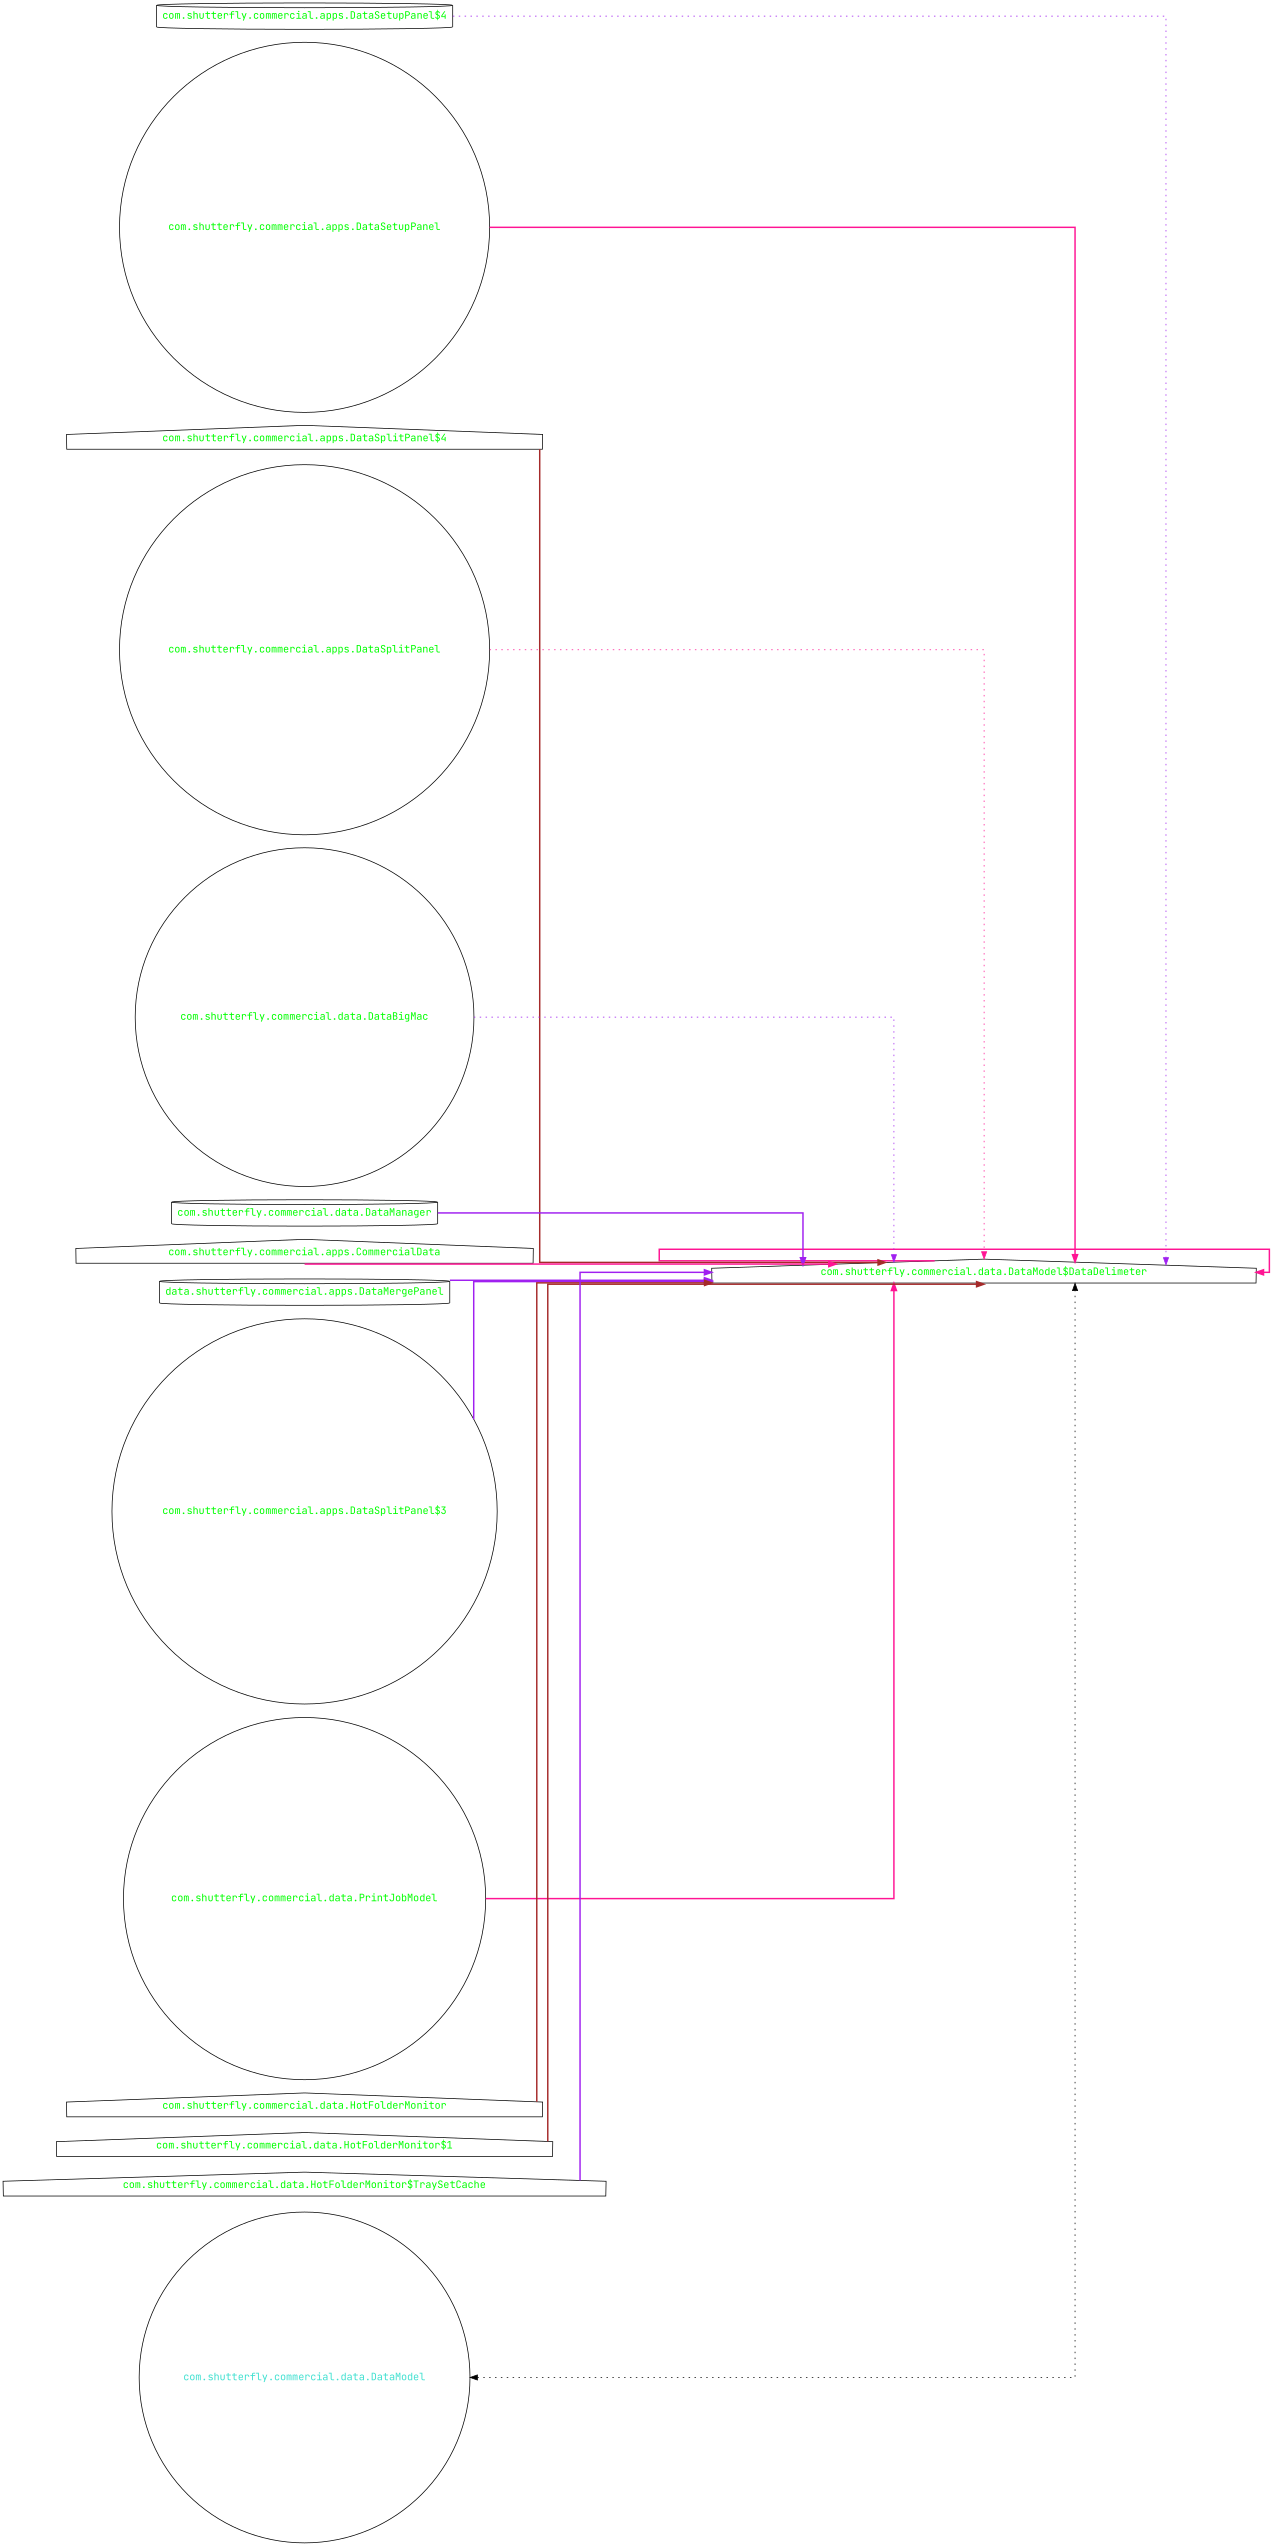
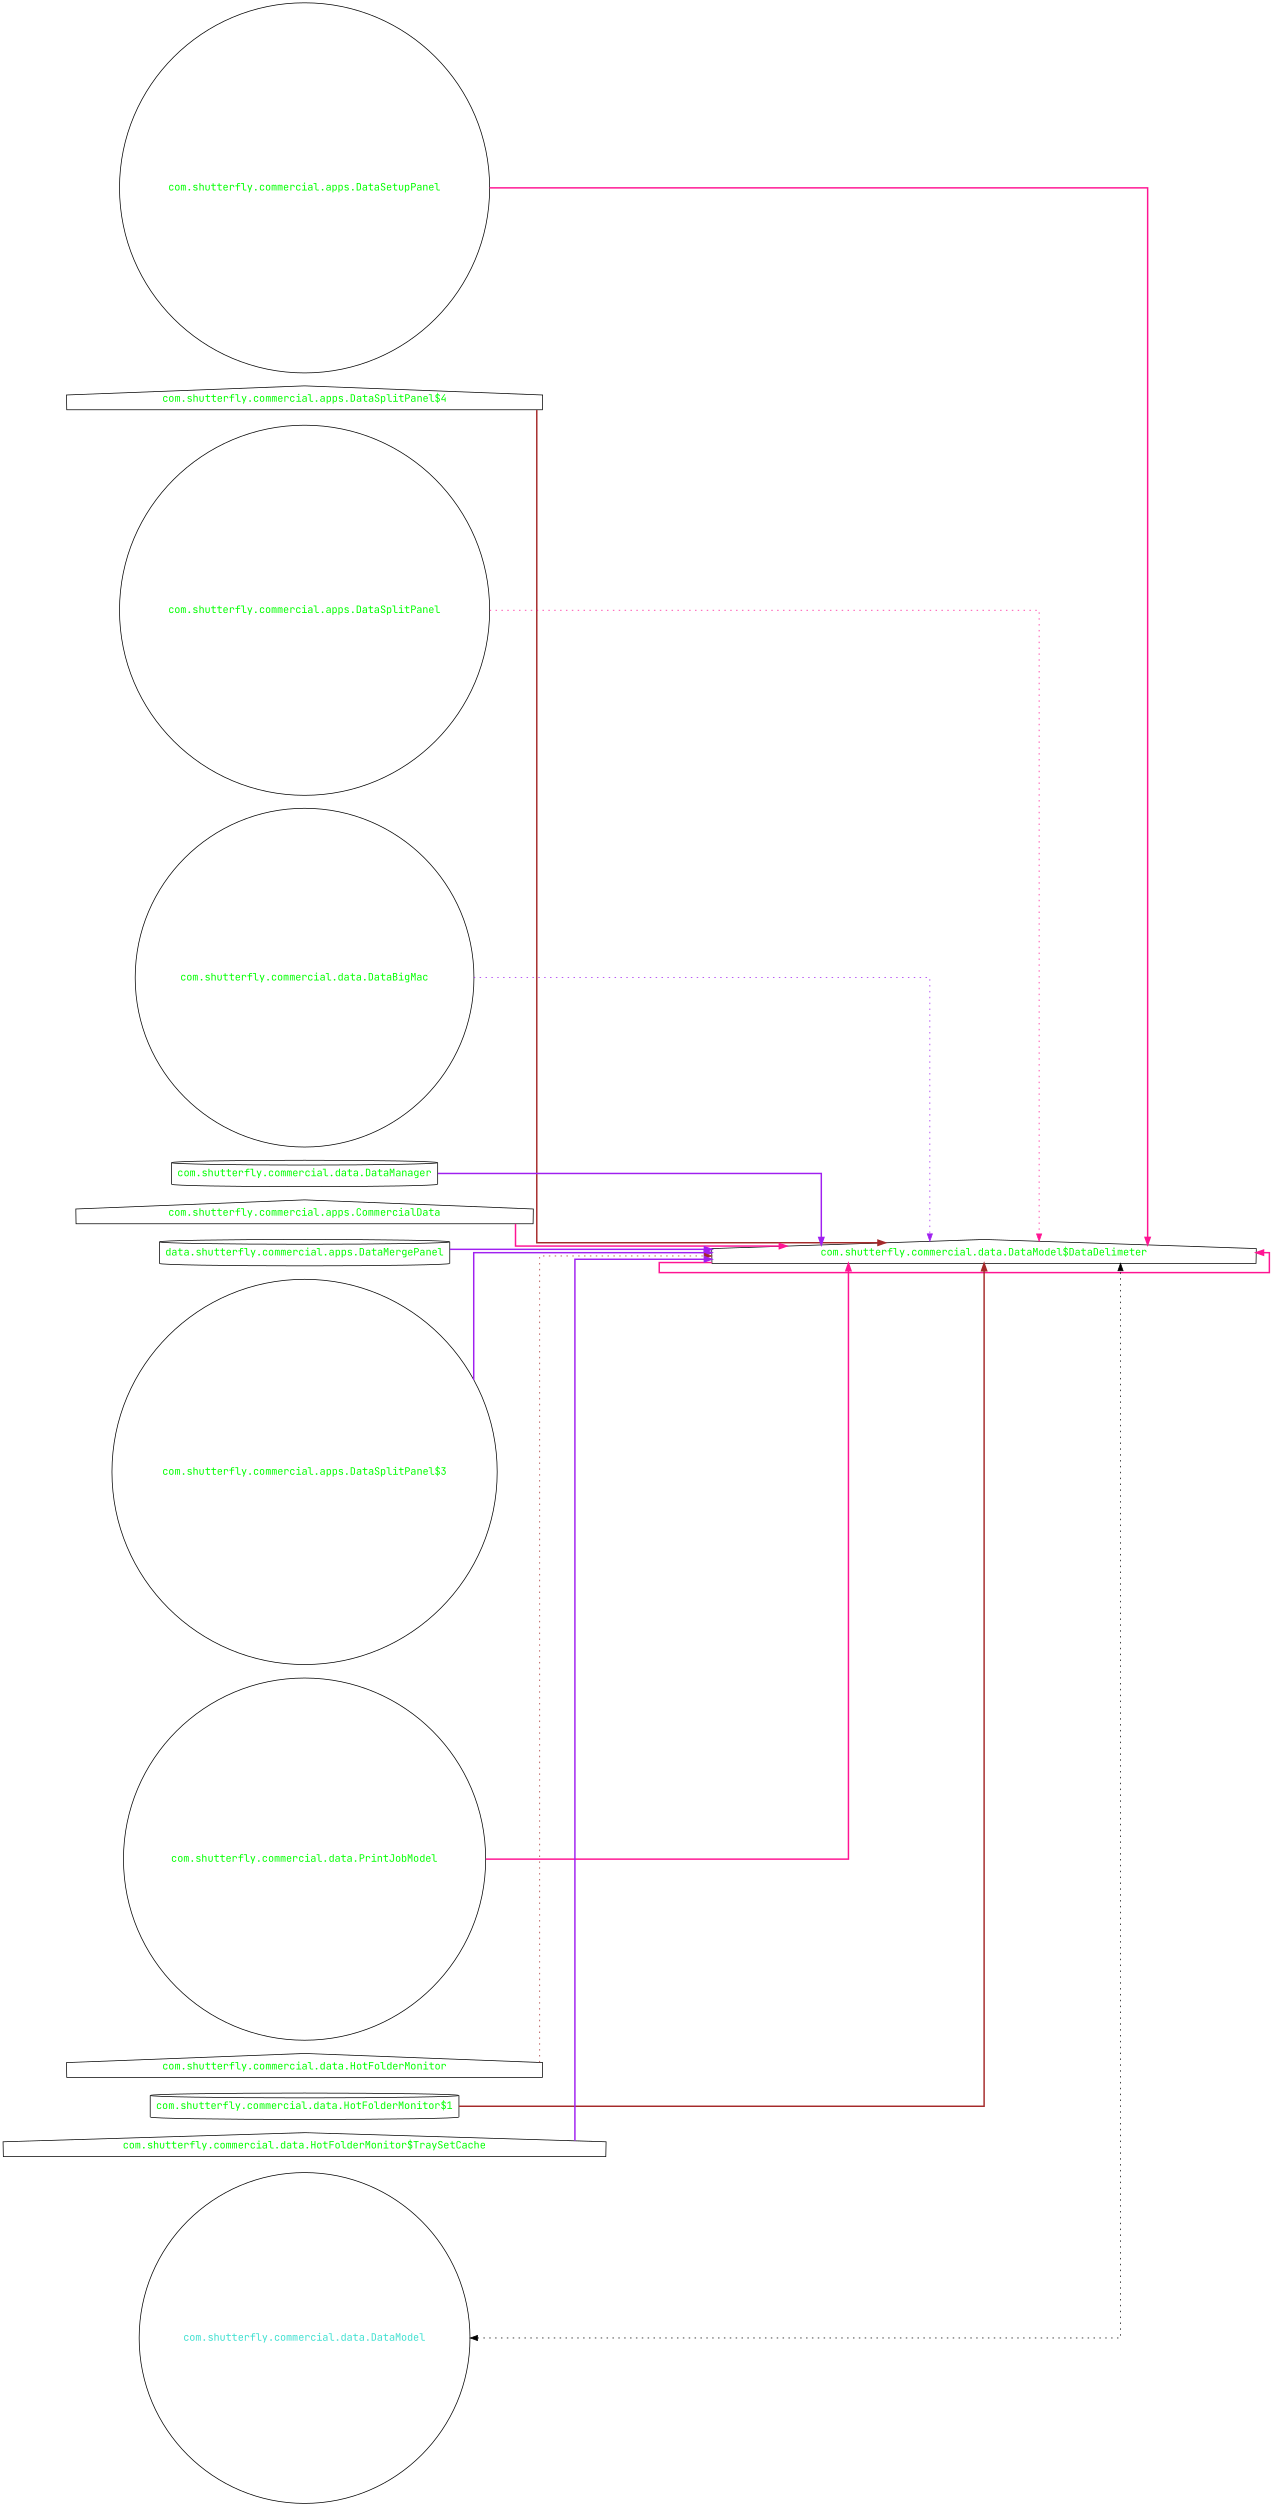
node "com.shutterfly.commercial.apps.DataSetupPanel$4": removed
edge "com.shutterfly.commercial.data.HotFolderMonitor" -> "com.shutterfly.commercial.data.DataModel$DataDelimeter": style bold -> dotted
node "com.shutterfly.commercial.data.HotFolderMonitor$1": shape house -> cylinder
